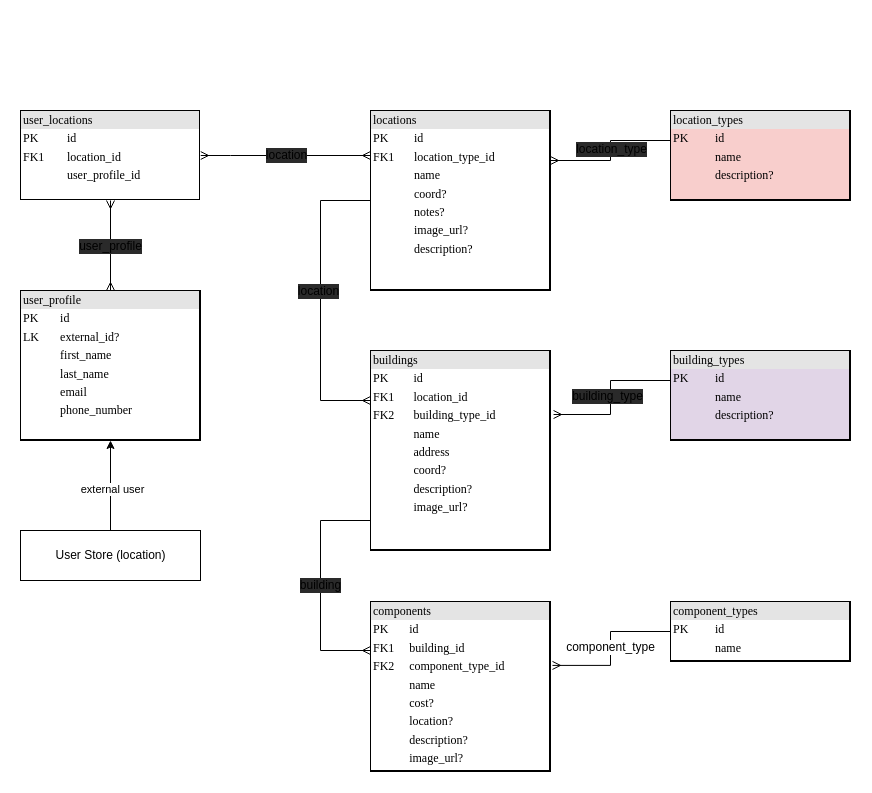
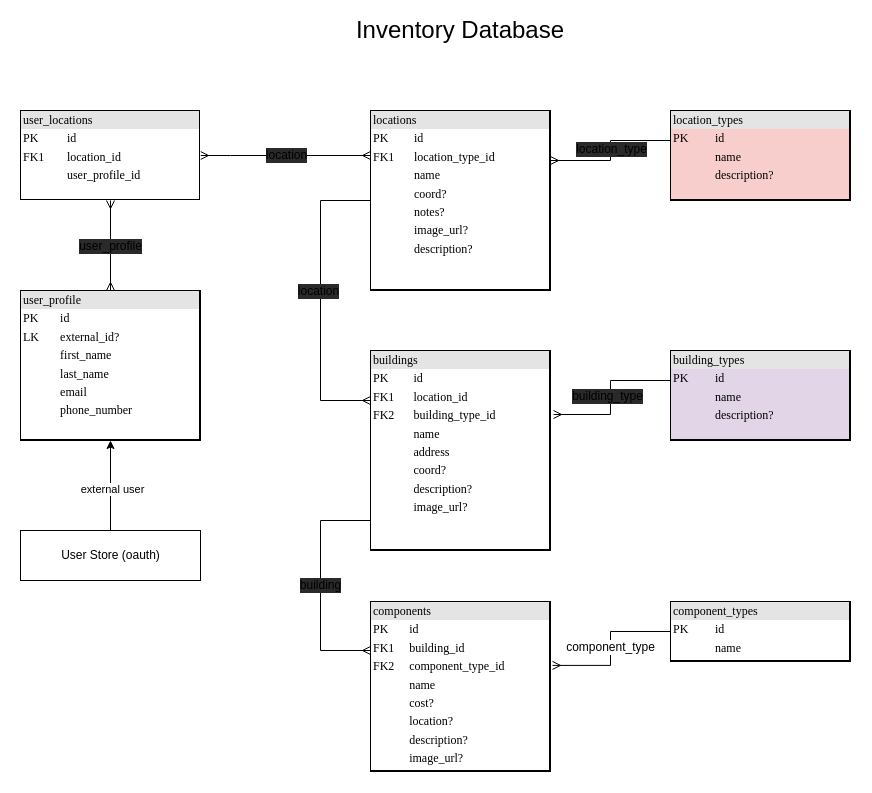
node "Inventory Database": added
node "User Store (location)": label "User Store (location)" -> "User Store (oauth)"
